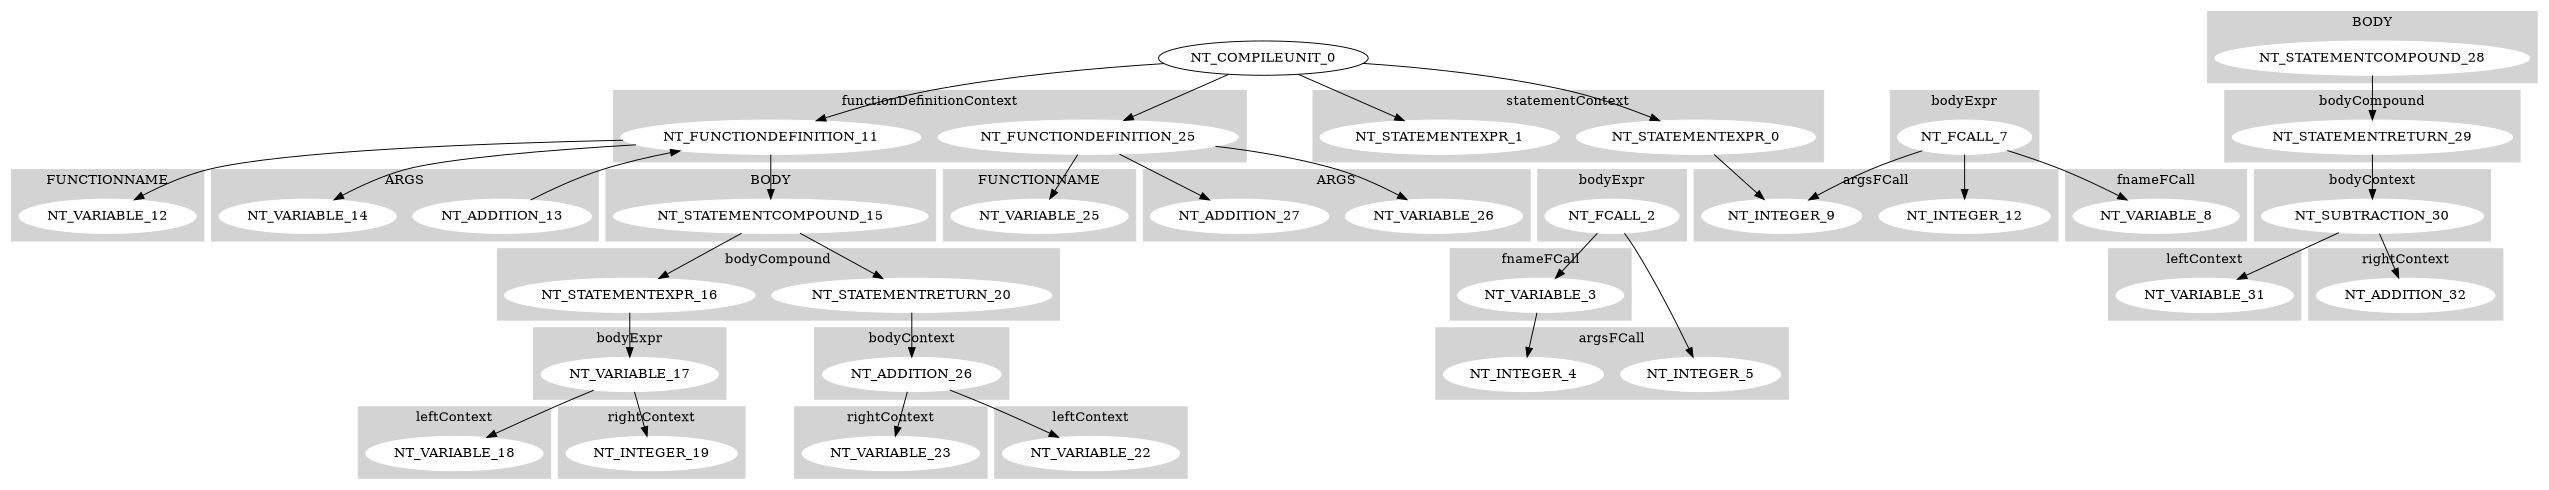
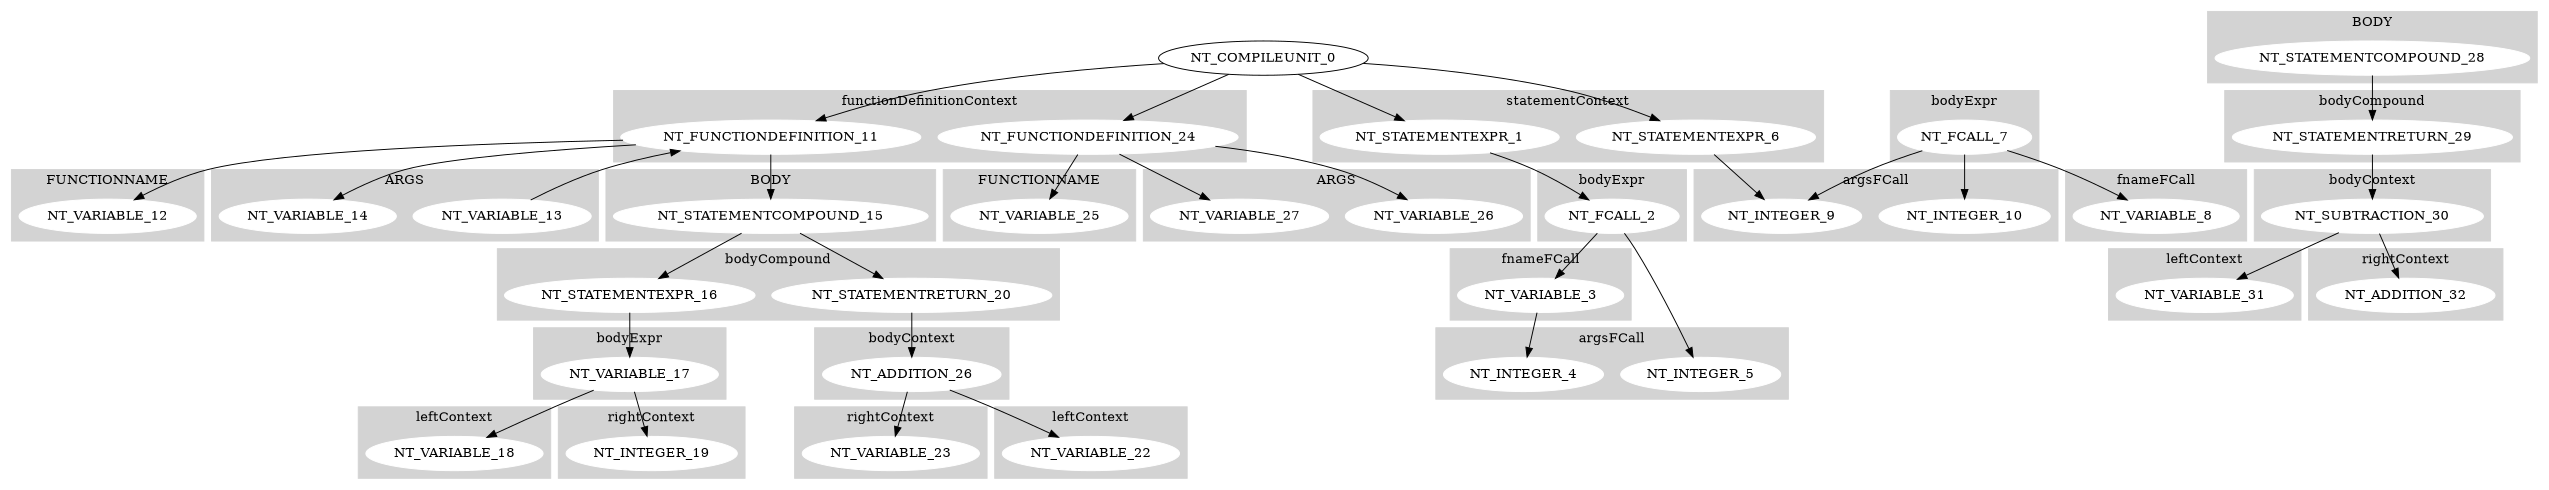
node "NT_FUNCTIONDEFINITION_25": label "NT_FUNCTIONDEFINITION_25" -> "NT_FUNCTIONDEFINITION_24"
node "NT_STATEMENTEXPR_0": label "NT_STATEMENTEXPR_0" -> "NT_STATEMENTEXPR_6"
edge "NT_STATEMENTEXPR_1" -> "NT_FCALL_2": added
node "NT_ADDITION_13": label "NT_ADDITION_13" -> "NT_VARIABLE_13"
node "NT_ADDITION_27": label "NT_ADDITION_27" -> "NT_VARIABLE_27"
node "NT_INTEGER_12": label "NT_INTEGER_12" -> "NT_INTEGER_10"
